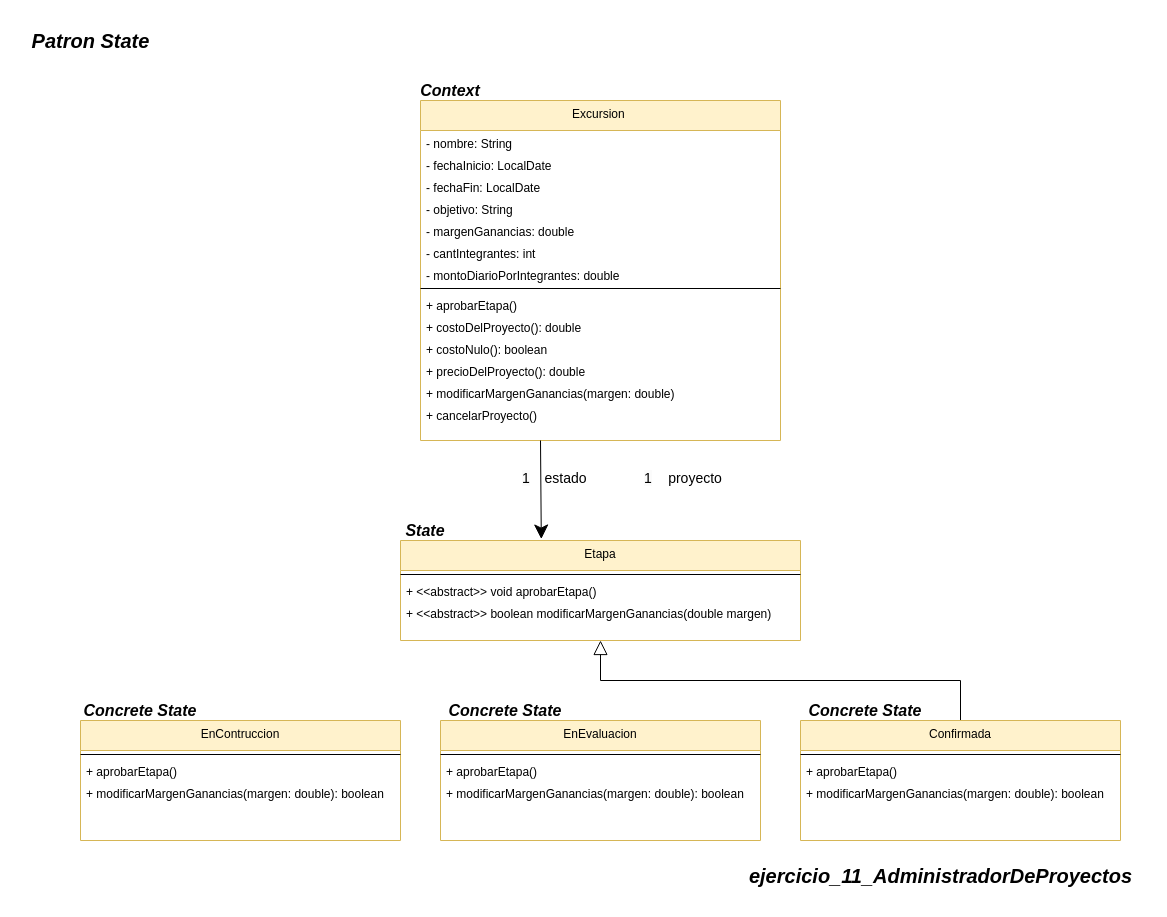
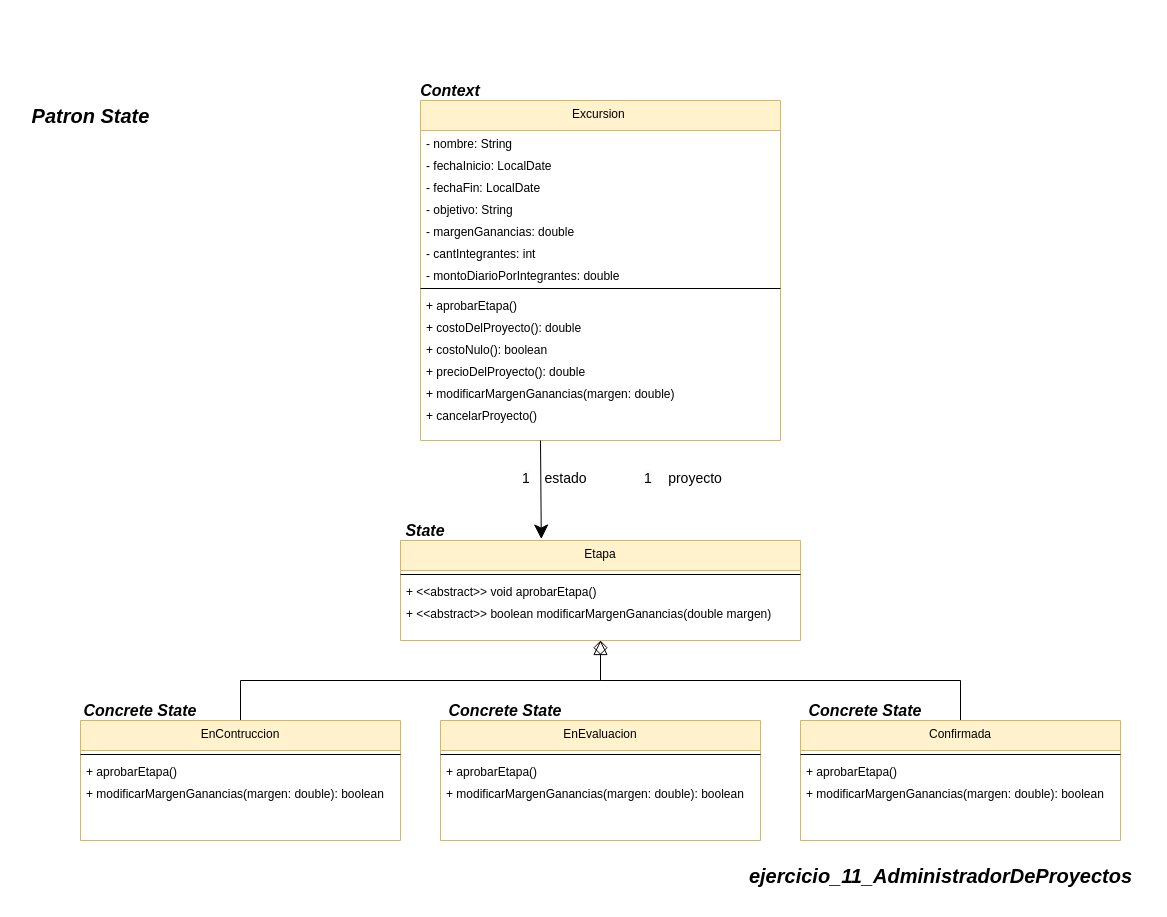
node "Patron State": moved (91, 41) -> (91, 116)
edge "EnContruccion" -> "Etapa": added
edge "Confirmada" -> "Etapa": arrowhead block -> diamond
